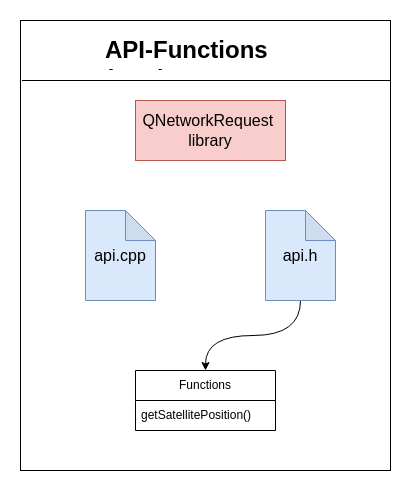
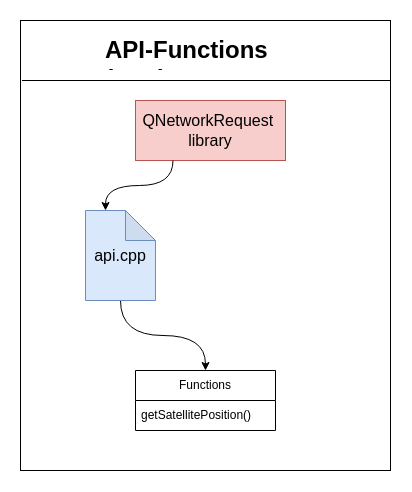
edge "QNetworkRequest library" -> "api.cpp": added
node "api.h": removed
edge "api.cpp" -> "Functions": added
edge "api.h" -> "Functions": removed
